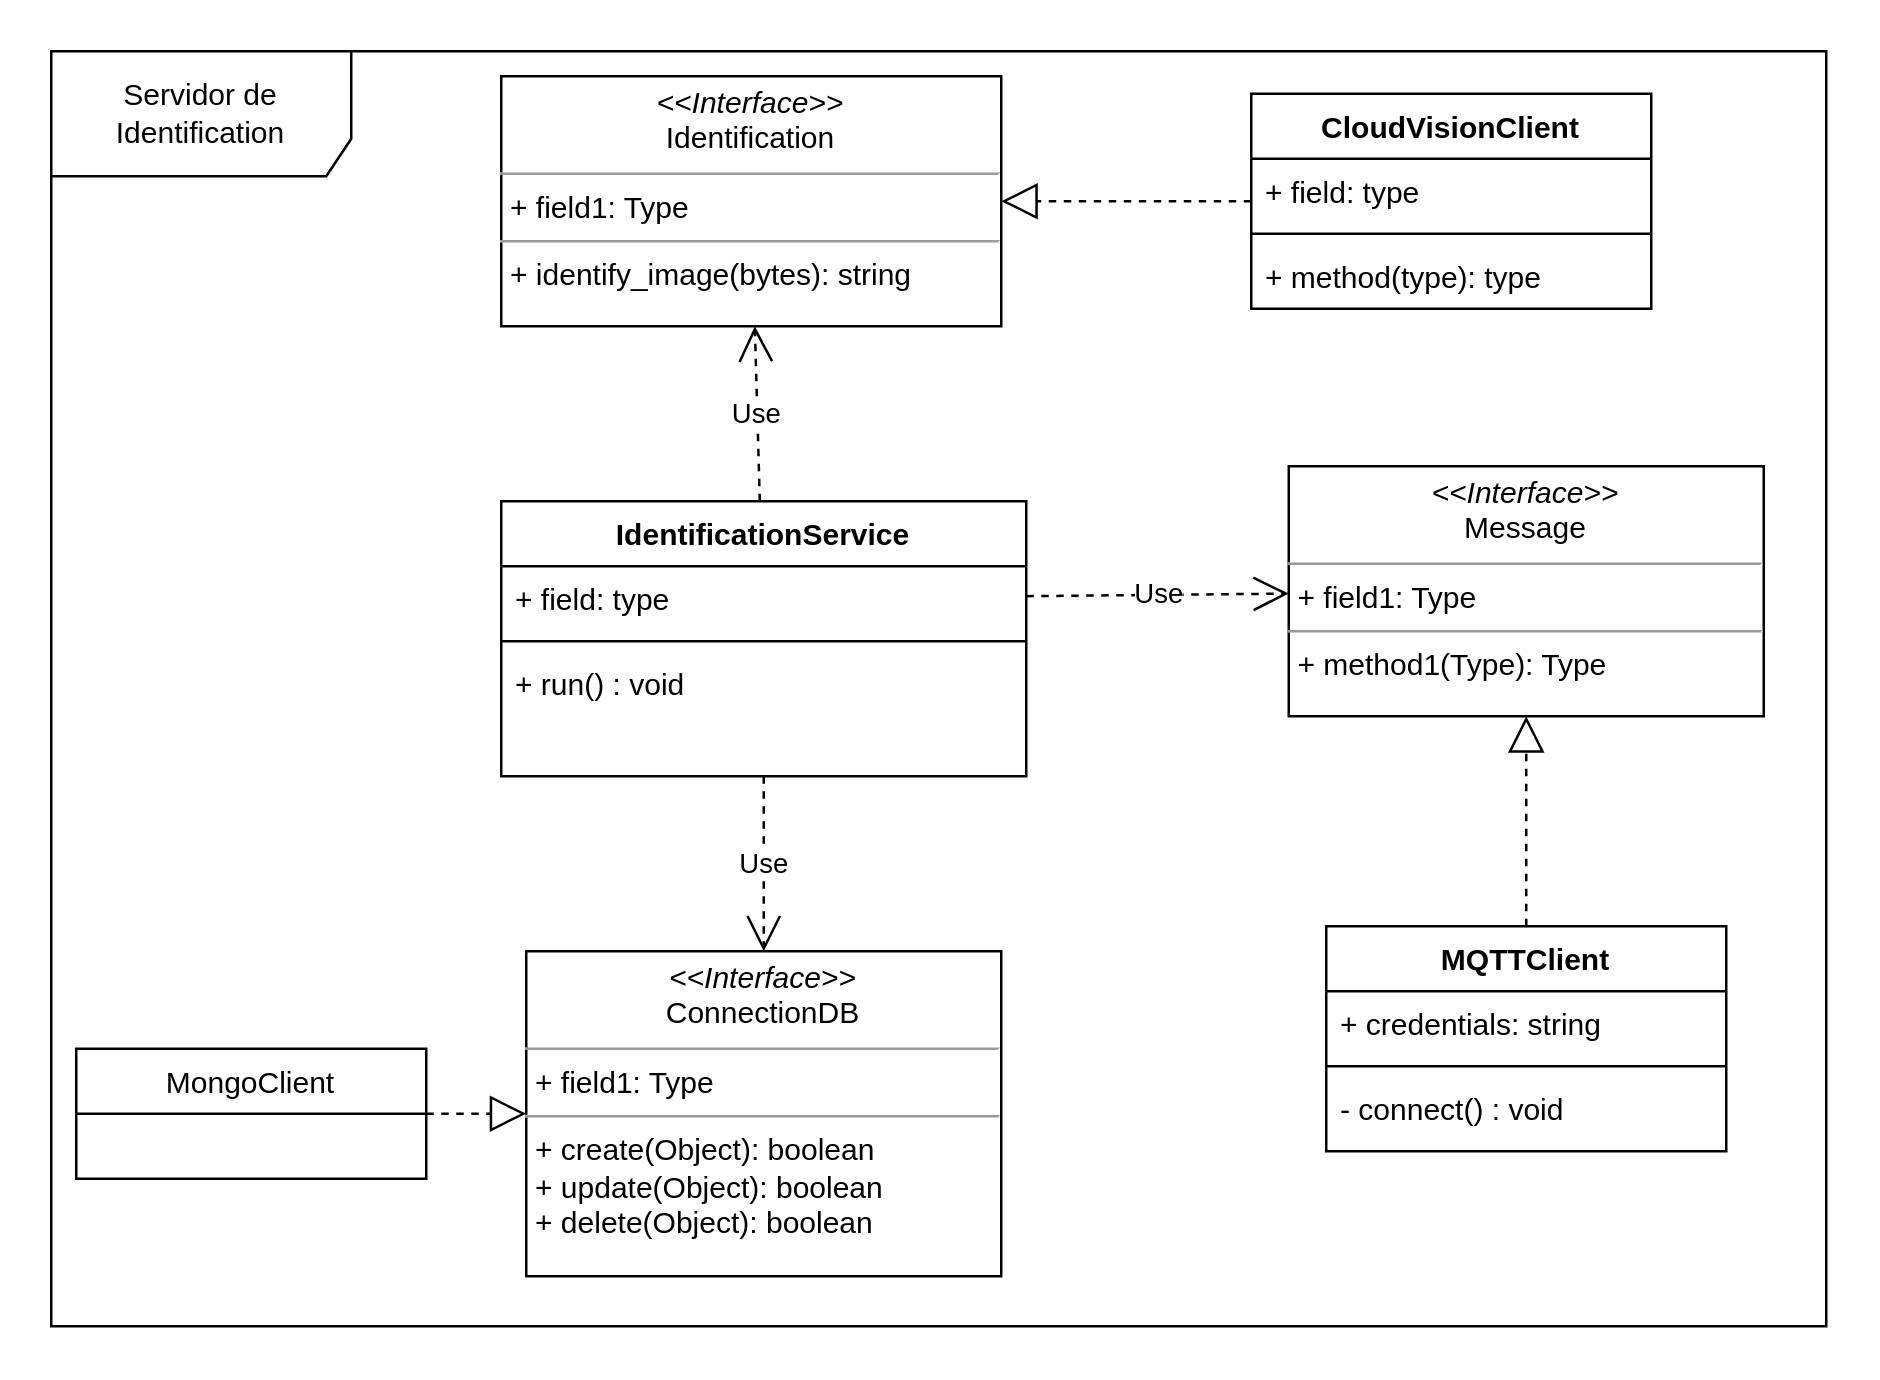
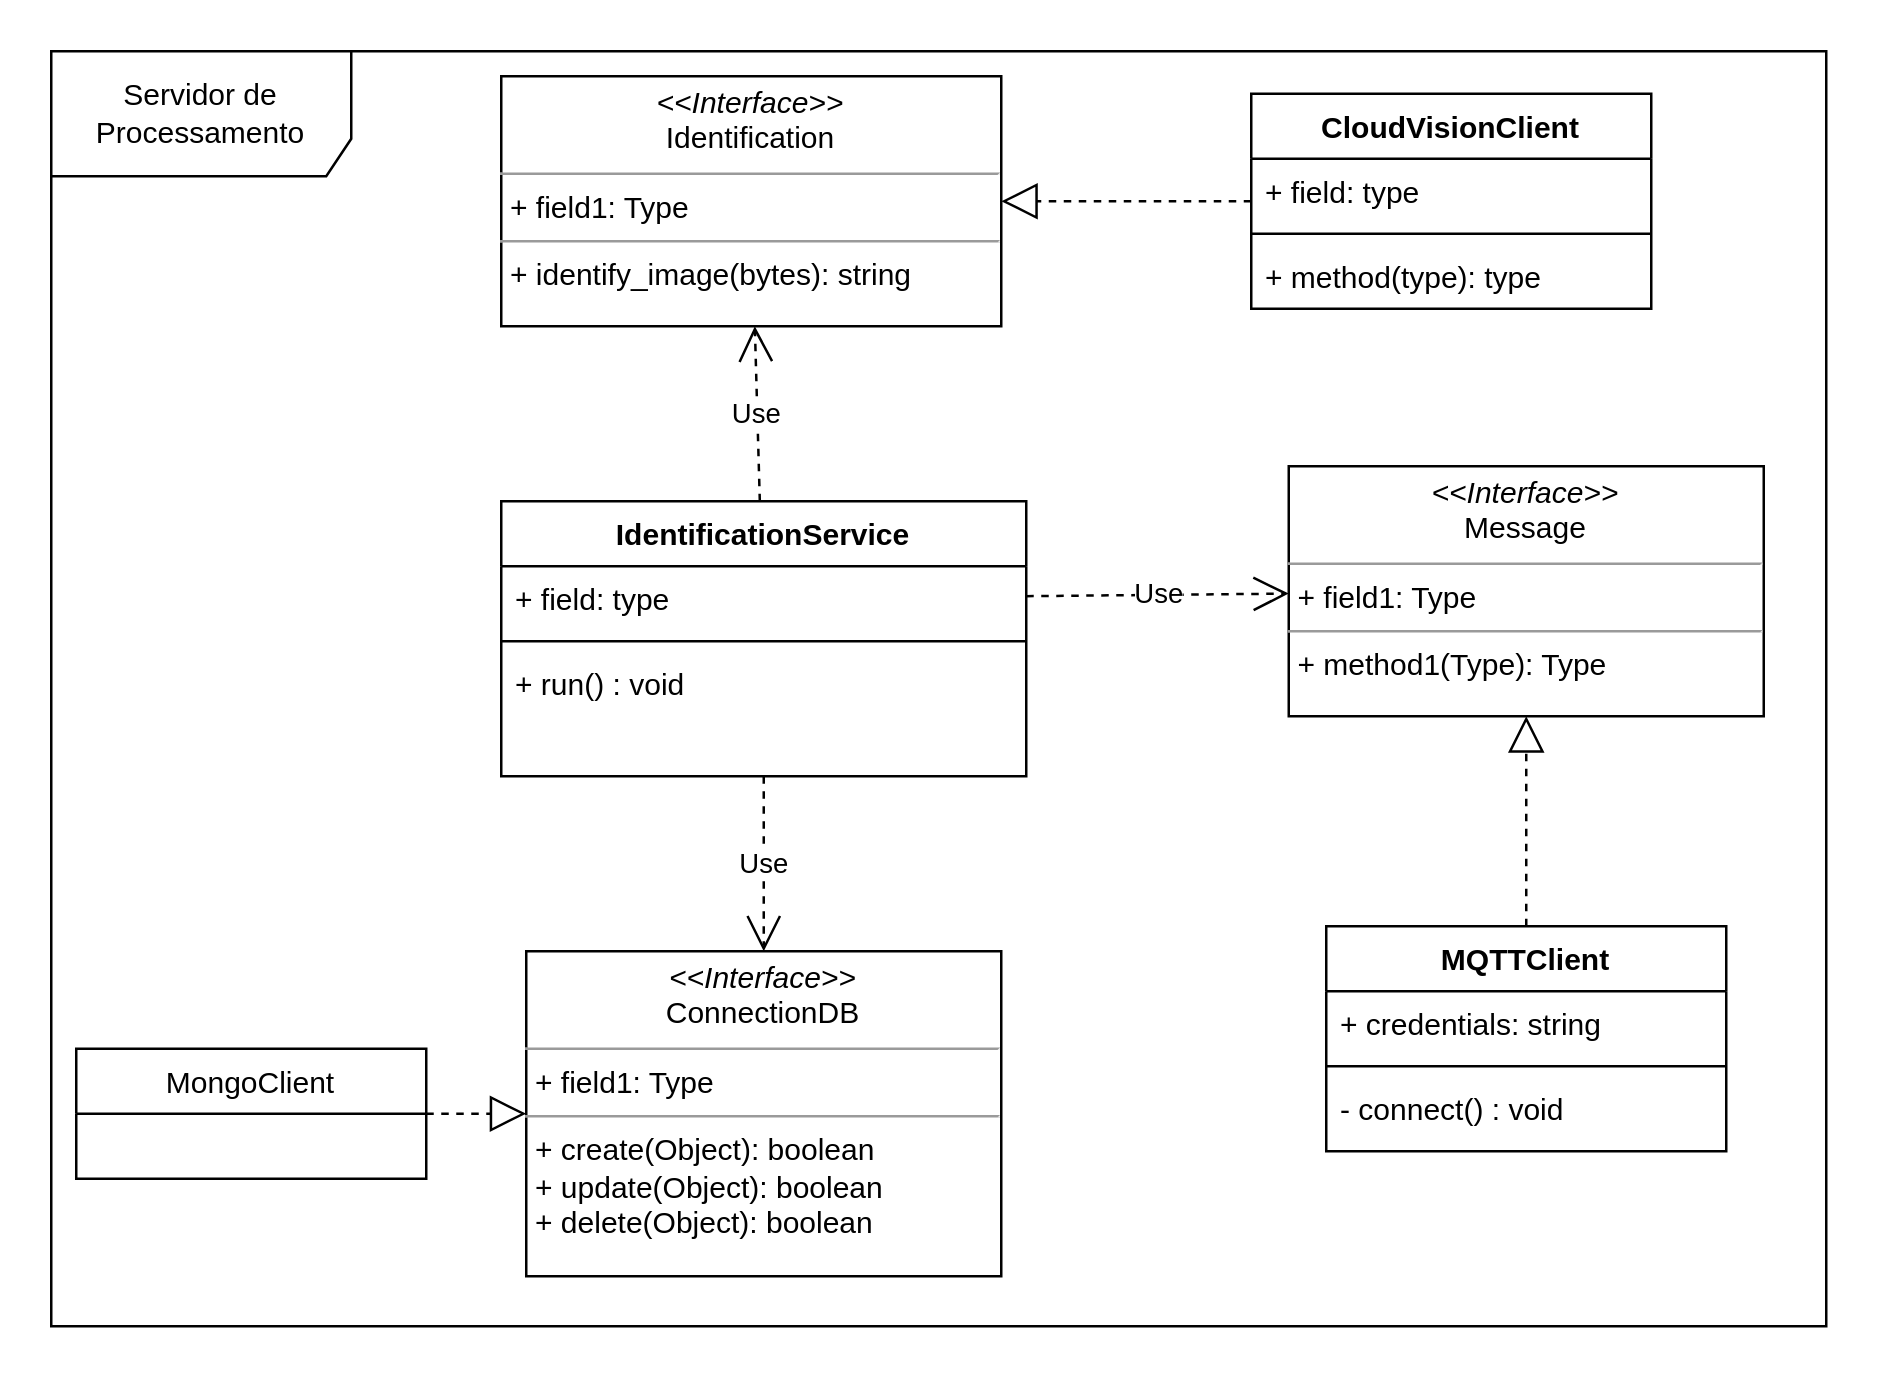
node "Servidor de Identification": label "Servidor de Identification" -> "Servidor de Processamento"
